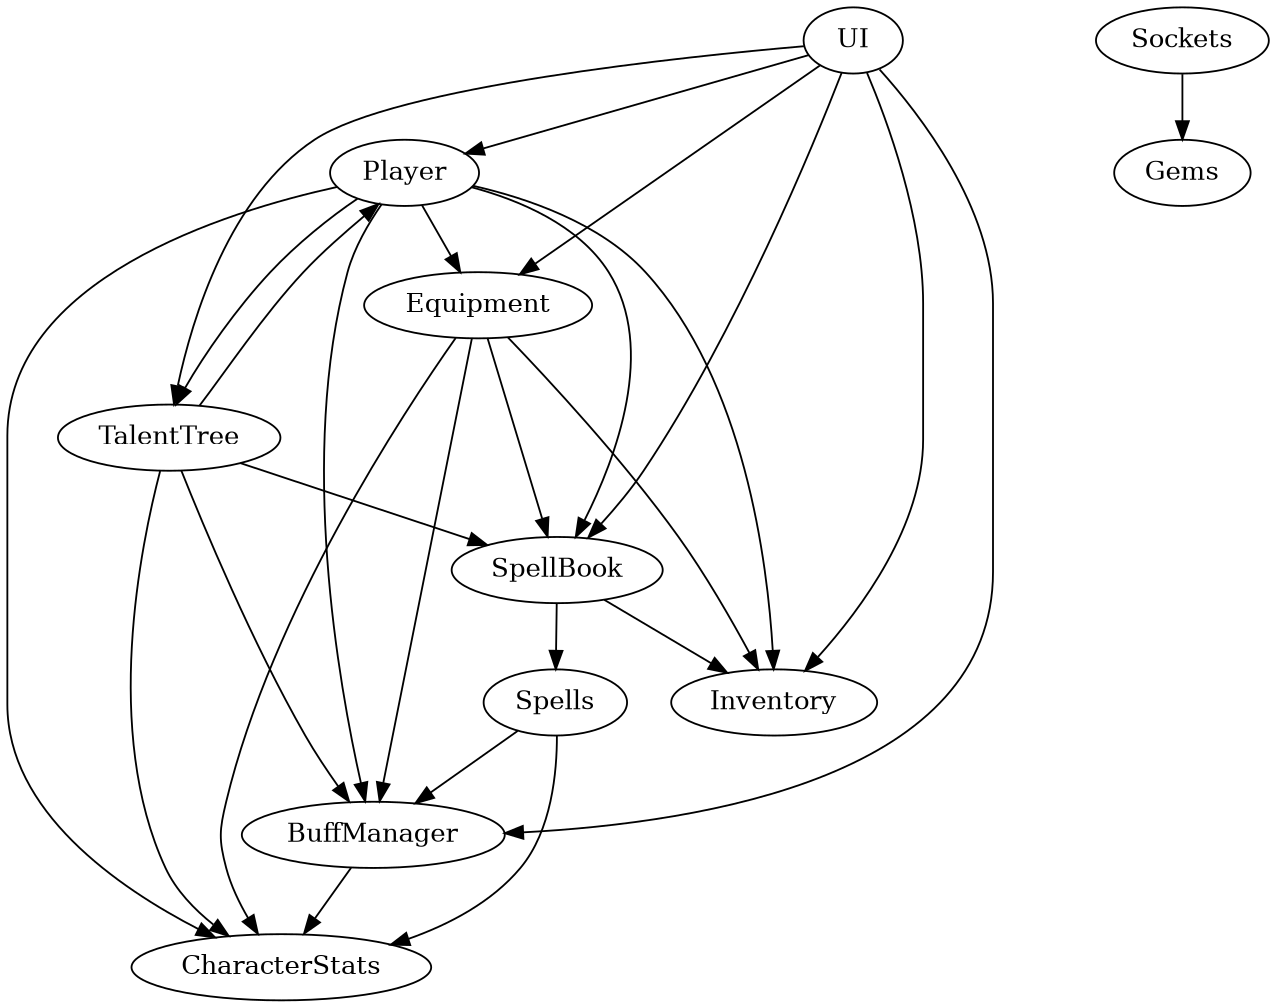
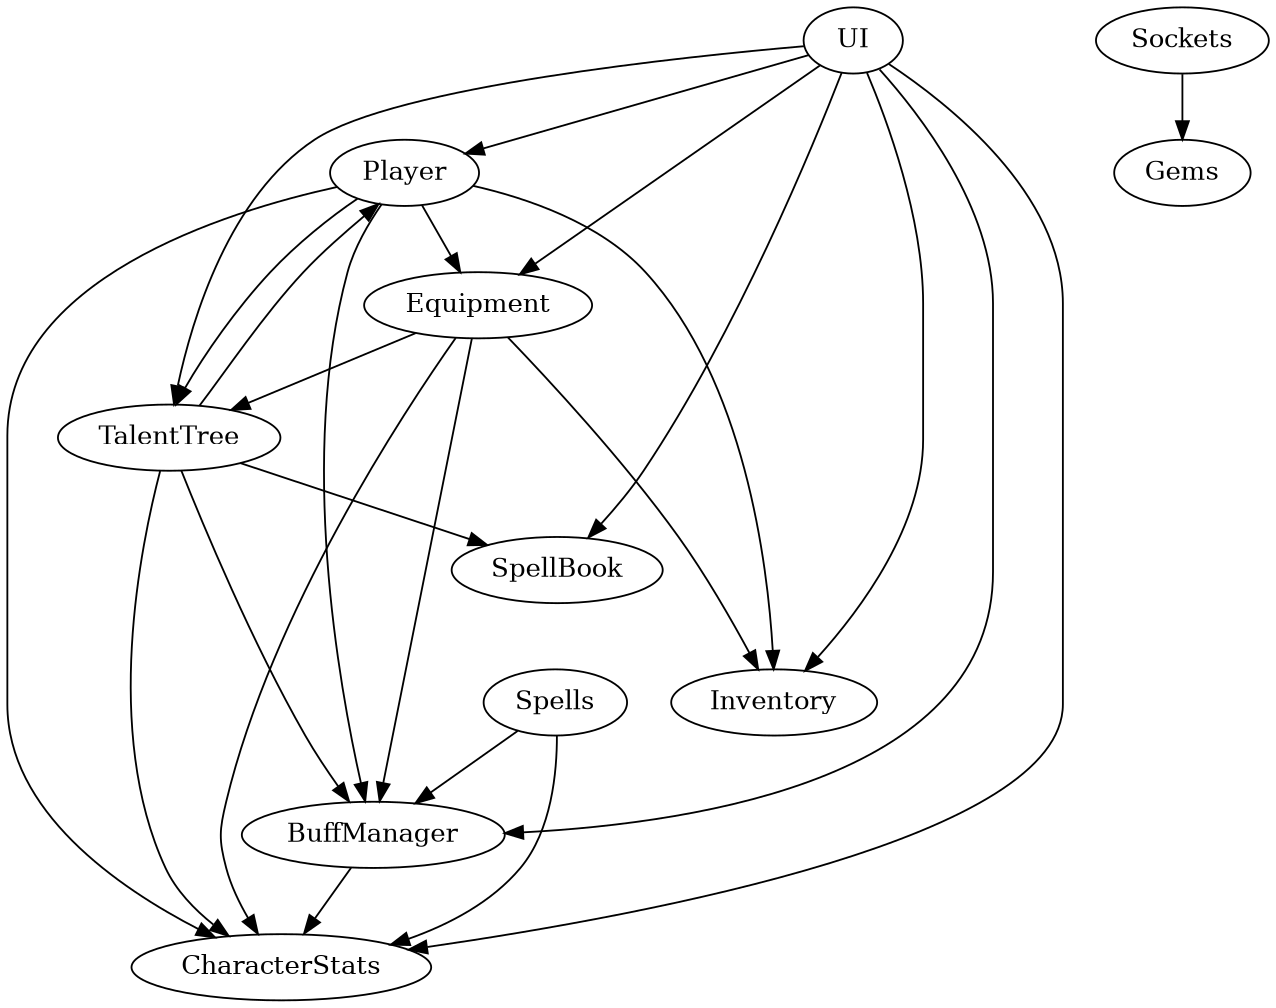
edge "Player" -> "SpellBook": removed
edge "Equipment" -> "SpellBook": now "Equipment" -> "TalentTree"
edge "SpellBook" -> "Spells": removed
edge "SpellBook" -> "Inventory": removed
edge "UI" -> "CharacterStats": added
